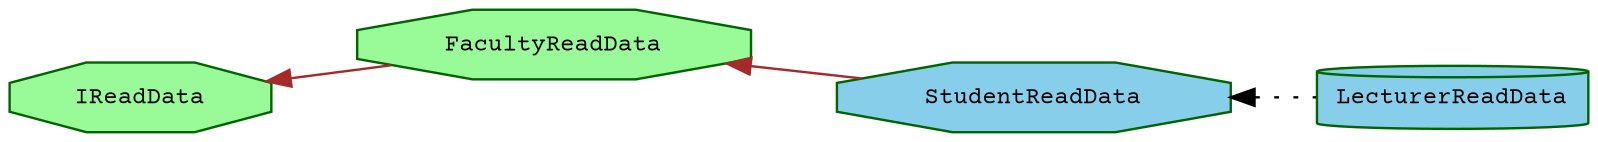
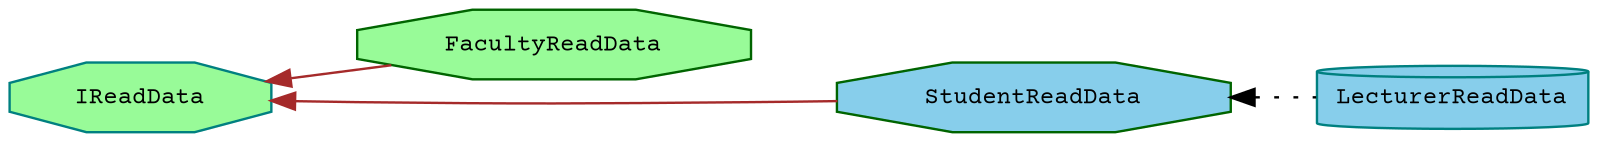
edge "StudentReadData" -> "FacultyReadData": now "StudentReadData" -> "IReadData"
node "IReadData": color darkgreen -> teal
node "LecturerReadData": color darkgreen -> teal
